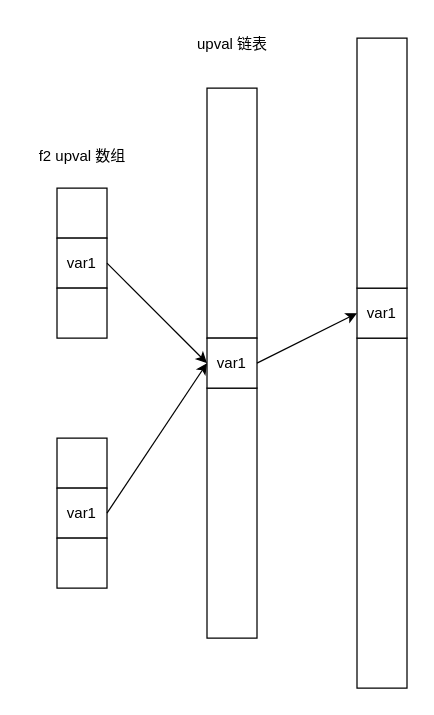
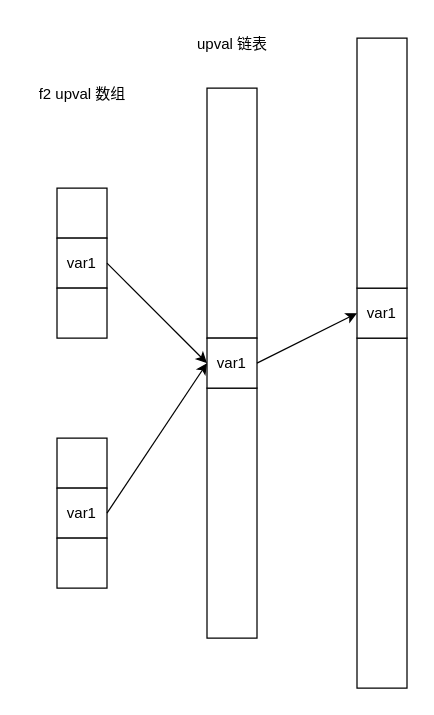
node "f2 upval 数组": moved (82, 157) -> (82, 94)
